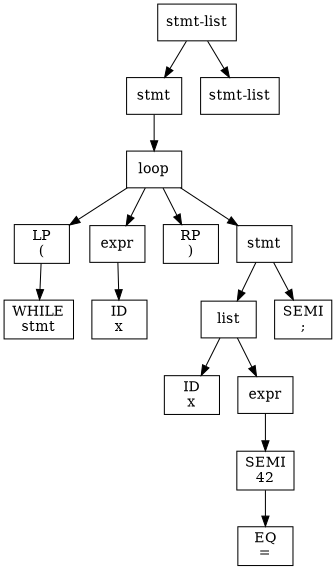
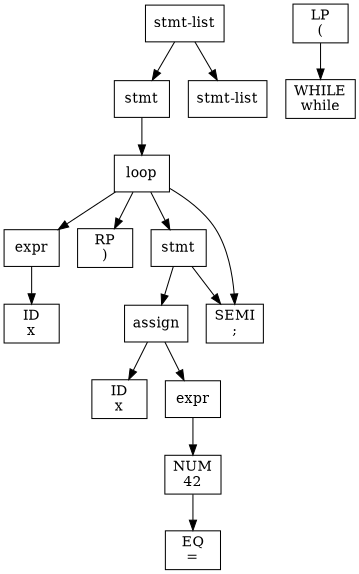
edge "loop" -> "LP (": now "loop" -> "SEMI ;"
node "WHILE stmt": label "WHILE stmt" -> "WHILE while"
node "list": label "list" -> "assign"
node "SEMI 42": label "SEMI 42" -> "NUM 42"
